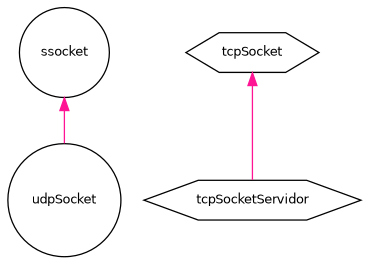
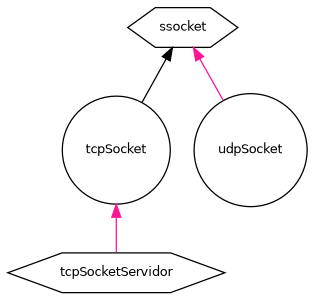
node "ssocket": shape circle -> hexagon
node "tcpSocket": shape hexagon -> circle
edge "tcpSocket" -> "ssocket": added
